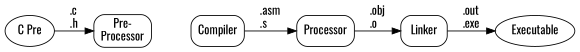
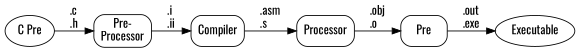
edge "Pre- Processor" -> "Compiler": added, label ".i .ii"
node "Linker": label "Linker" -> "Pre"
